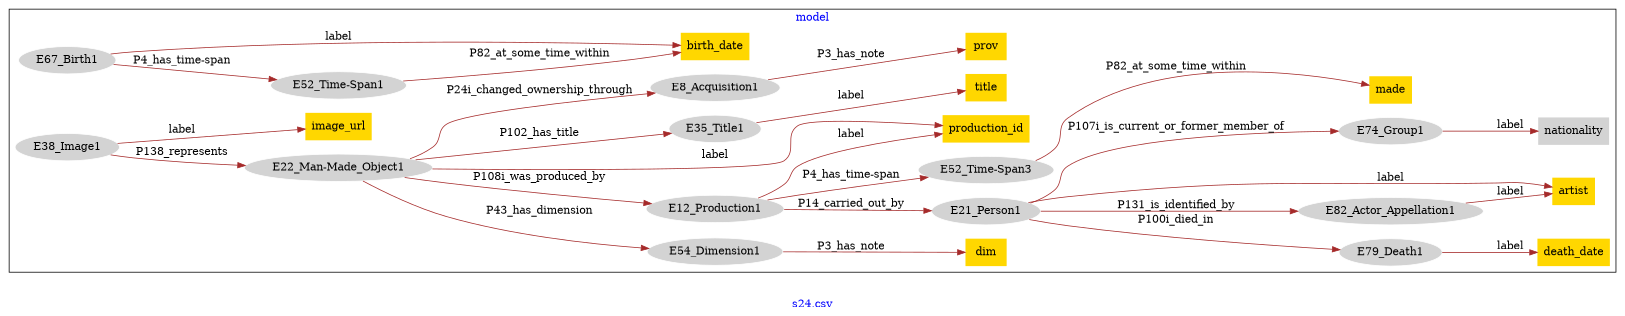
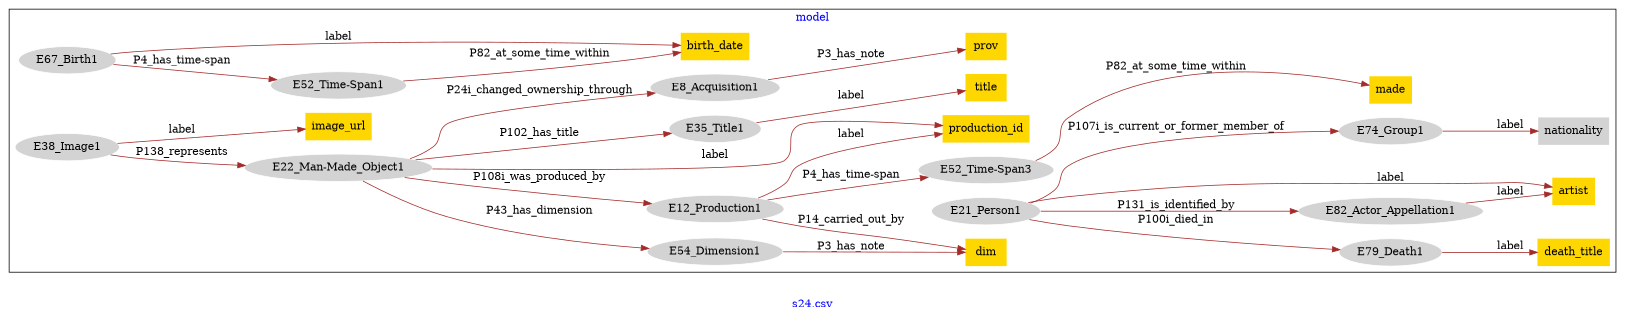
edge "E12_Production1" -> "E21_Person1": now "E12_Production1" -> "dim"
node "death_date": label "death_date" -> "death_title"
